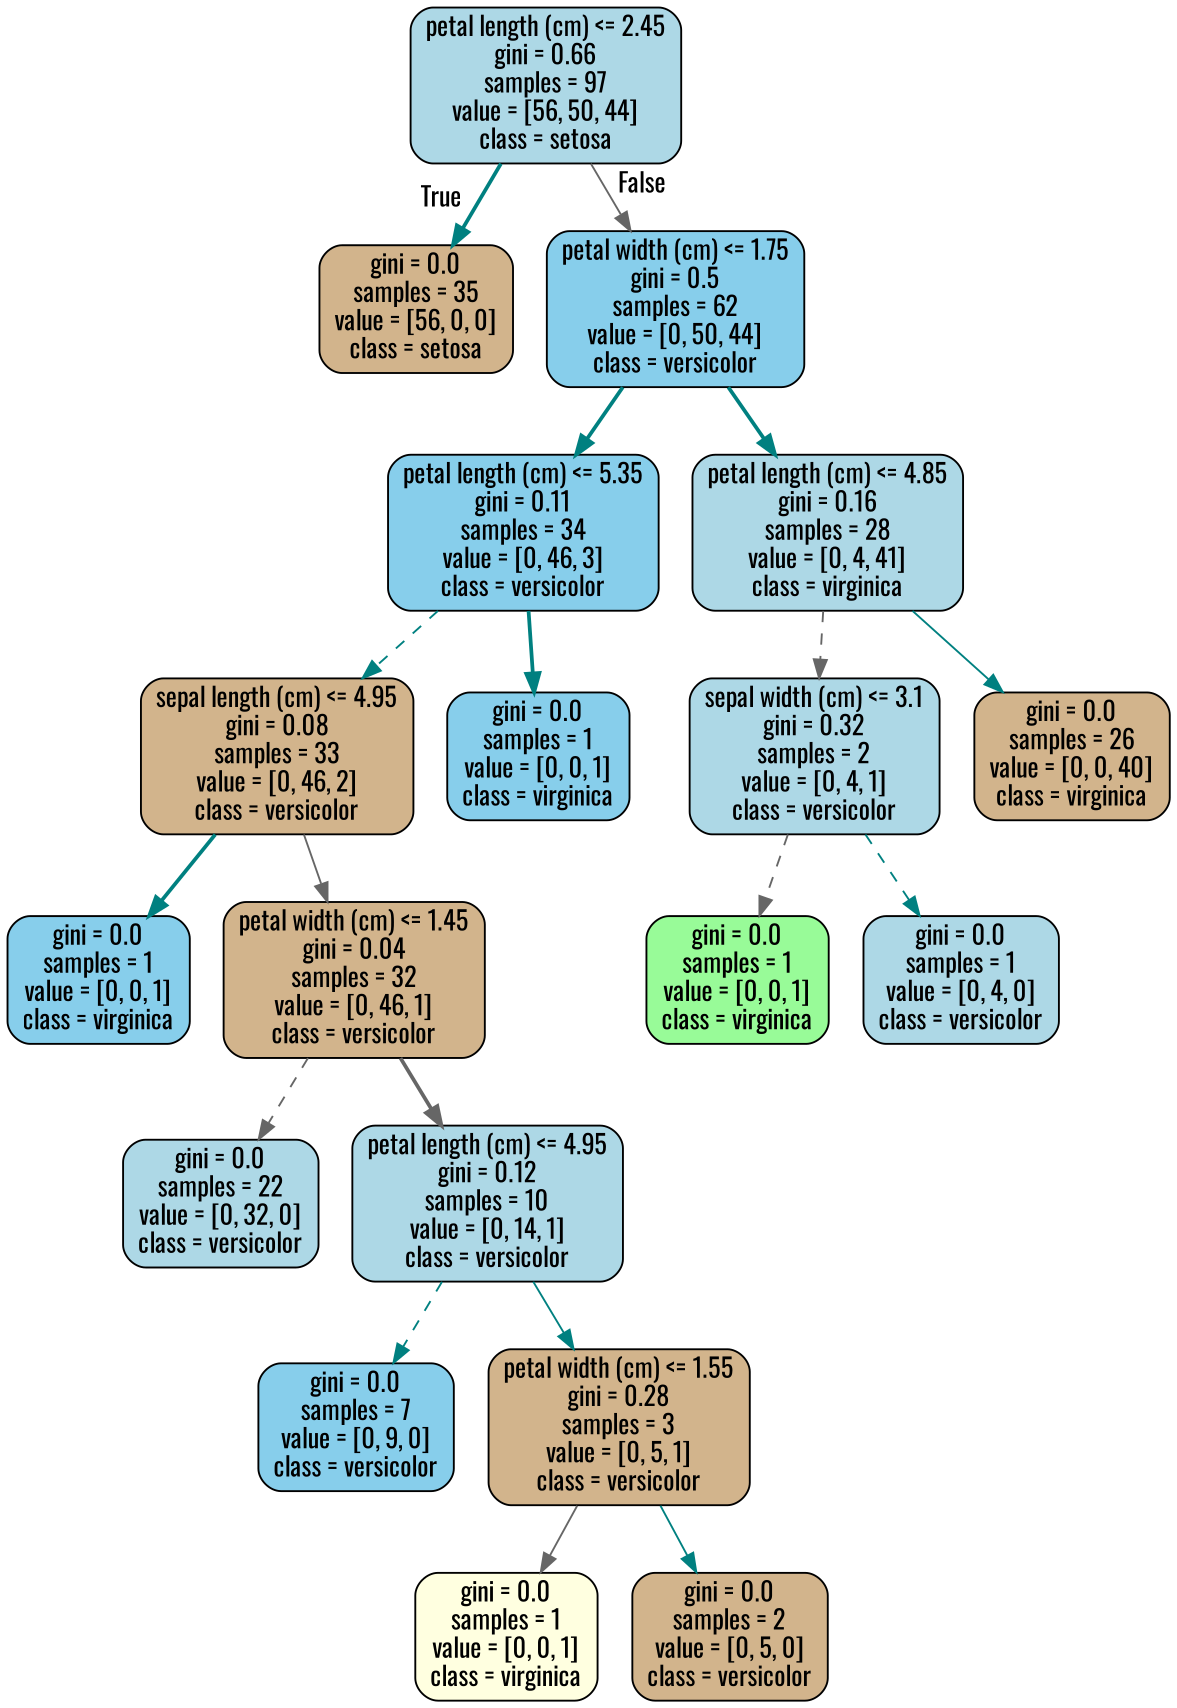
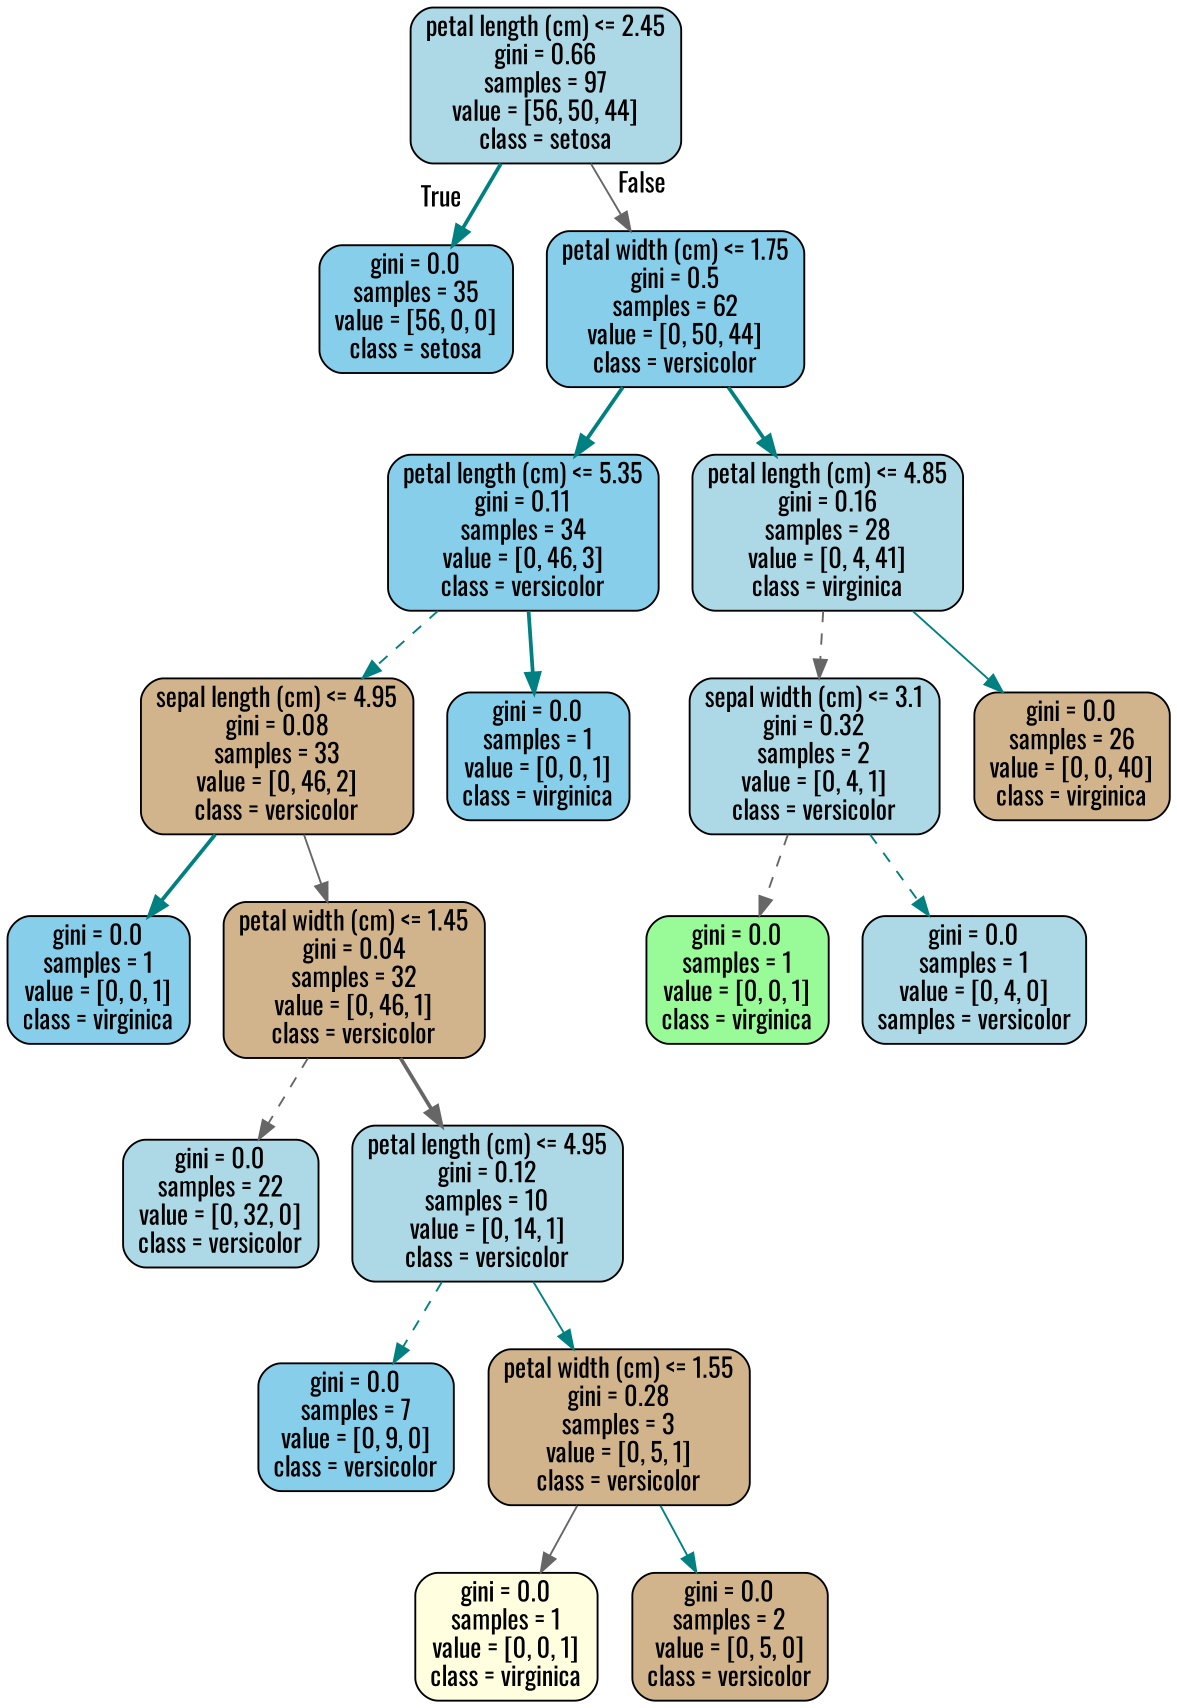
node "gini = 0.0 samples = 35 value = [56, 0, 0] class = setosa": fillcolor tan -> skyblue
node "gini = 0.0 samples = 1 value = [0, 4, 0] class = versicolor": label "gini = 0.0 samples = 1 value = [0, 4, 0] class = versicolor" -> "gini = 0.0 samples = 1 value = [0, 4, 0] samples = versicolor"
